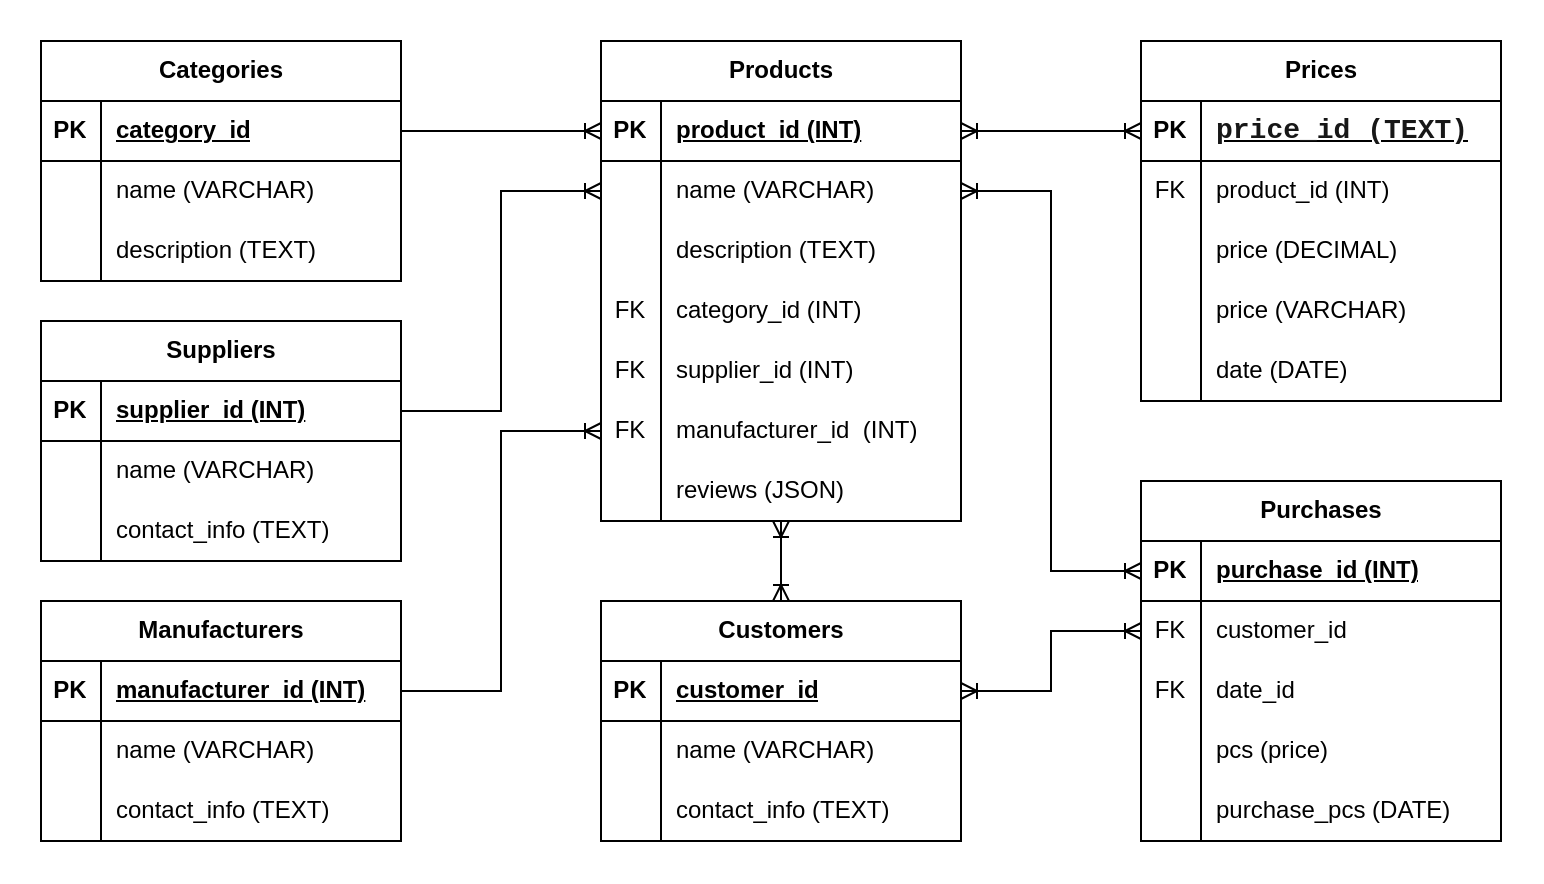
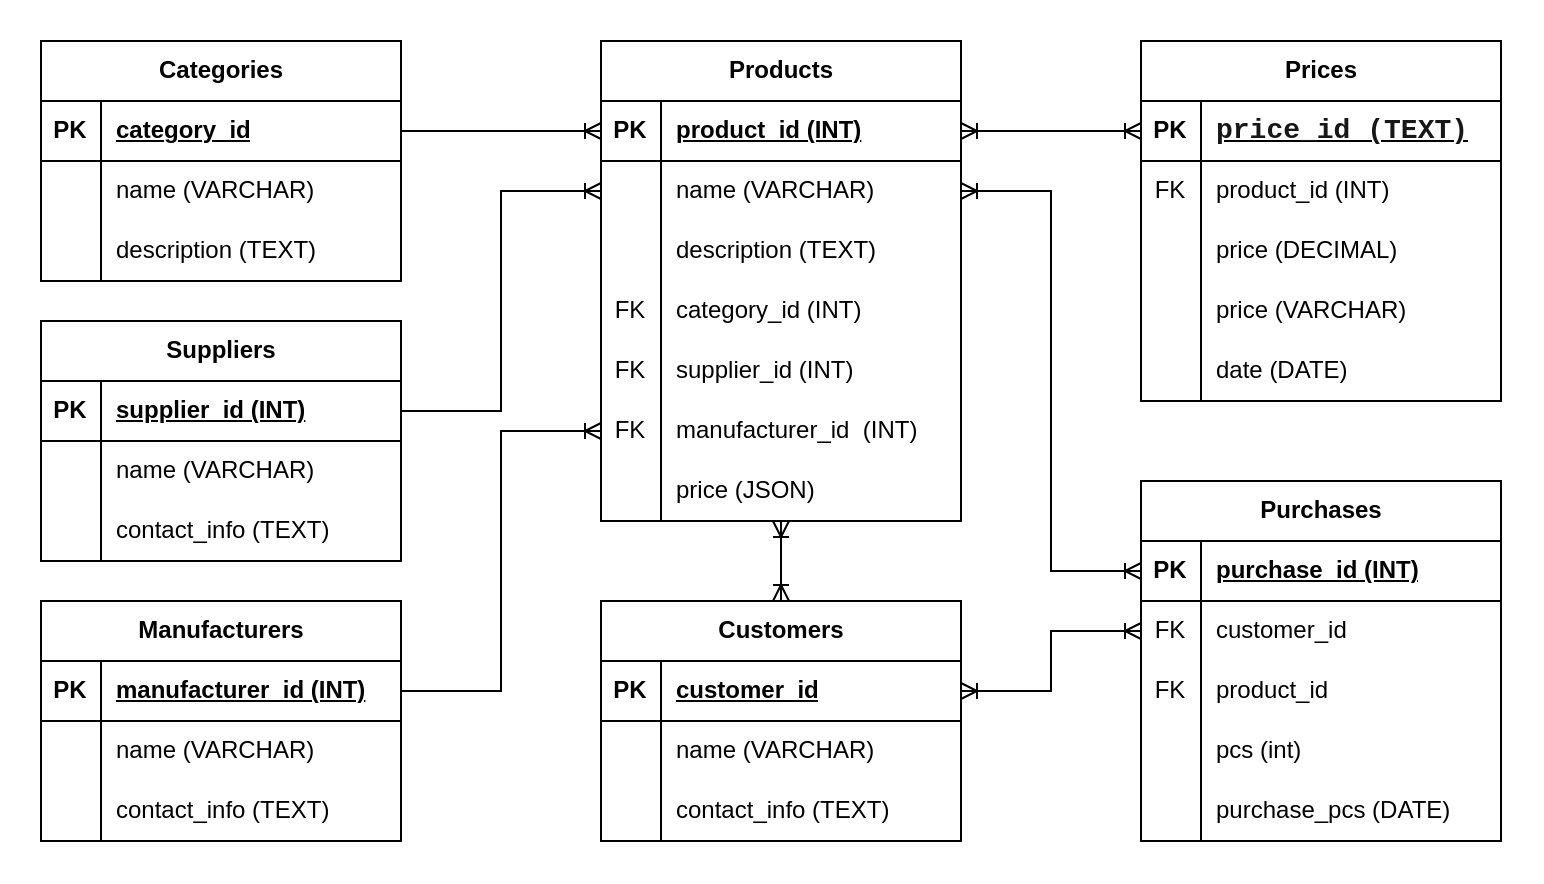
node "reviews (JSON)": label "reviews (JSON)" -> "price (JSON)"
node "date_id": label "date_id" -> "product_id"
node "pcs (price)": label "pcs (price)" -> "pcs (int)"
